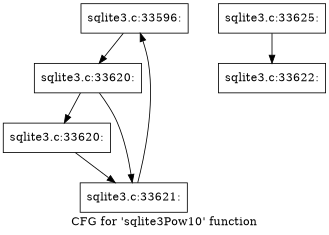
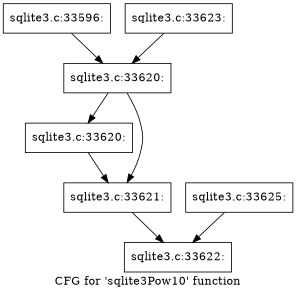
node "sqlite3.c:33623:": added
edge "sqlite3.c:33621:" -> "sqlite3.c:33596:": now "sqlite3.c:33621:" -> "sqlite3.c:33622:"
